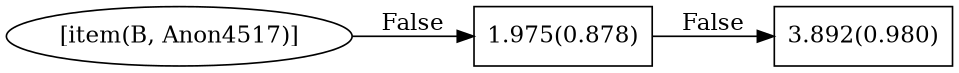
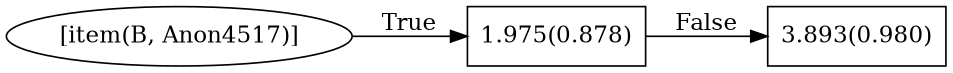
edge "[item(B, Anon4517)]" -> "1.975(0.878)": label "False" -> "True"
node "3.892(0.980)": label "3.892(0.980)" -> "3.893(0.980)"
